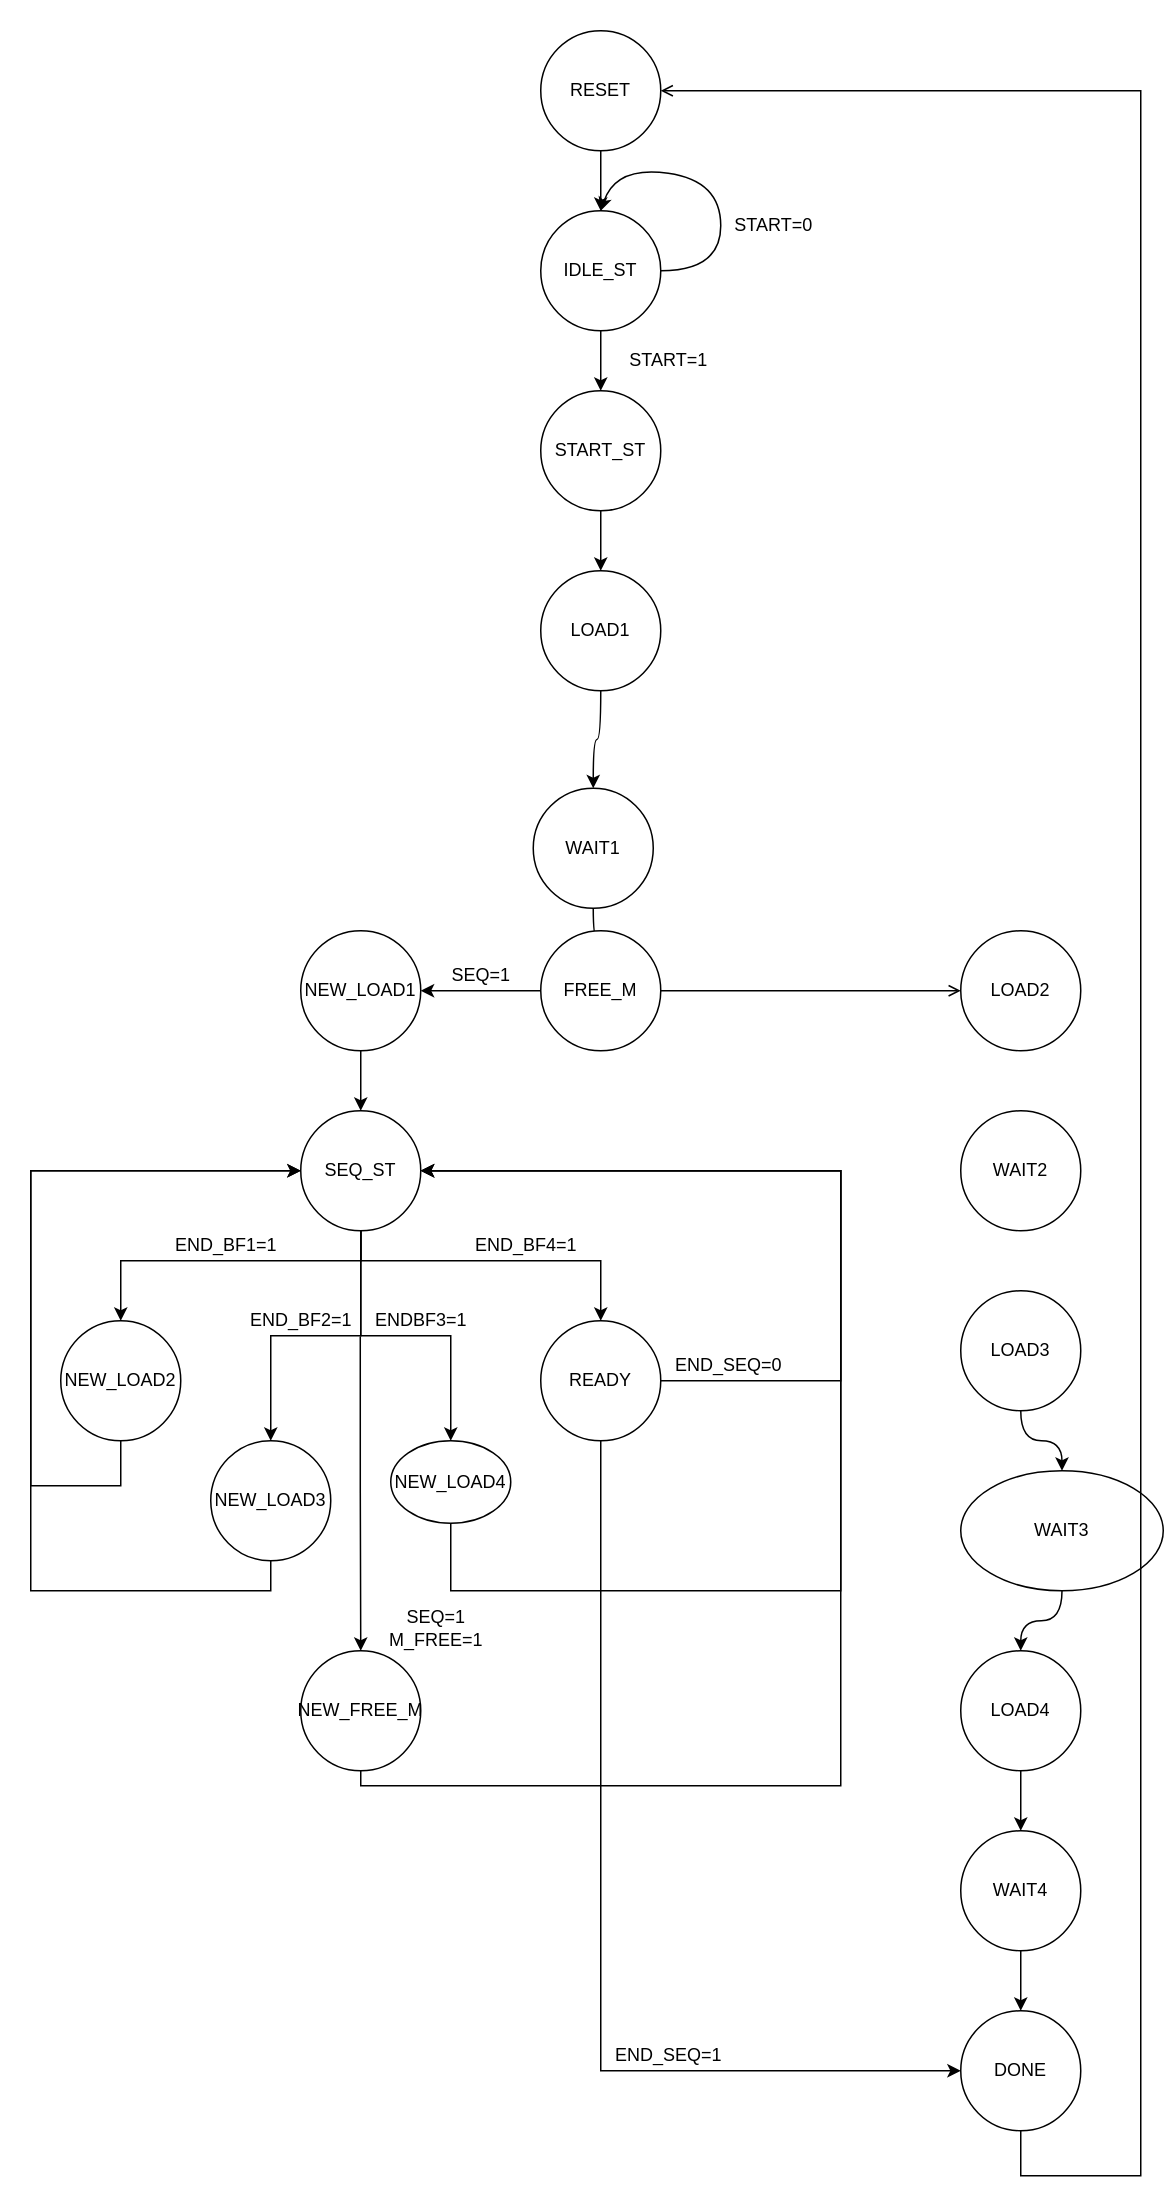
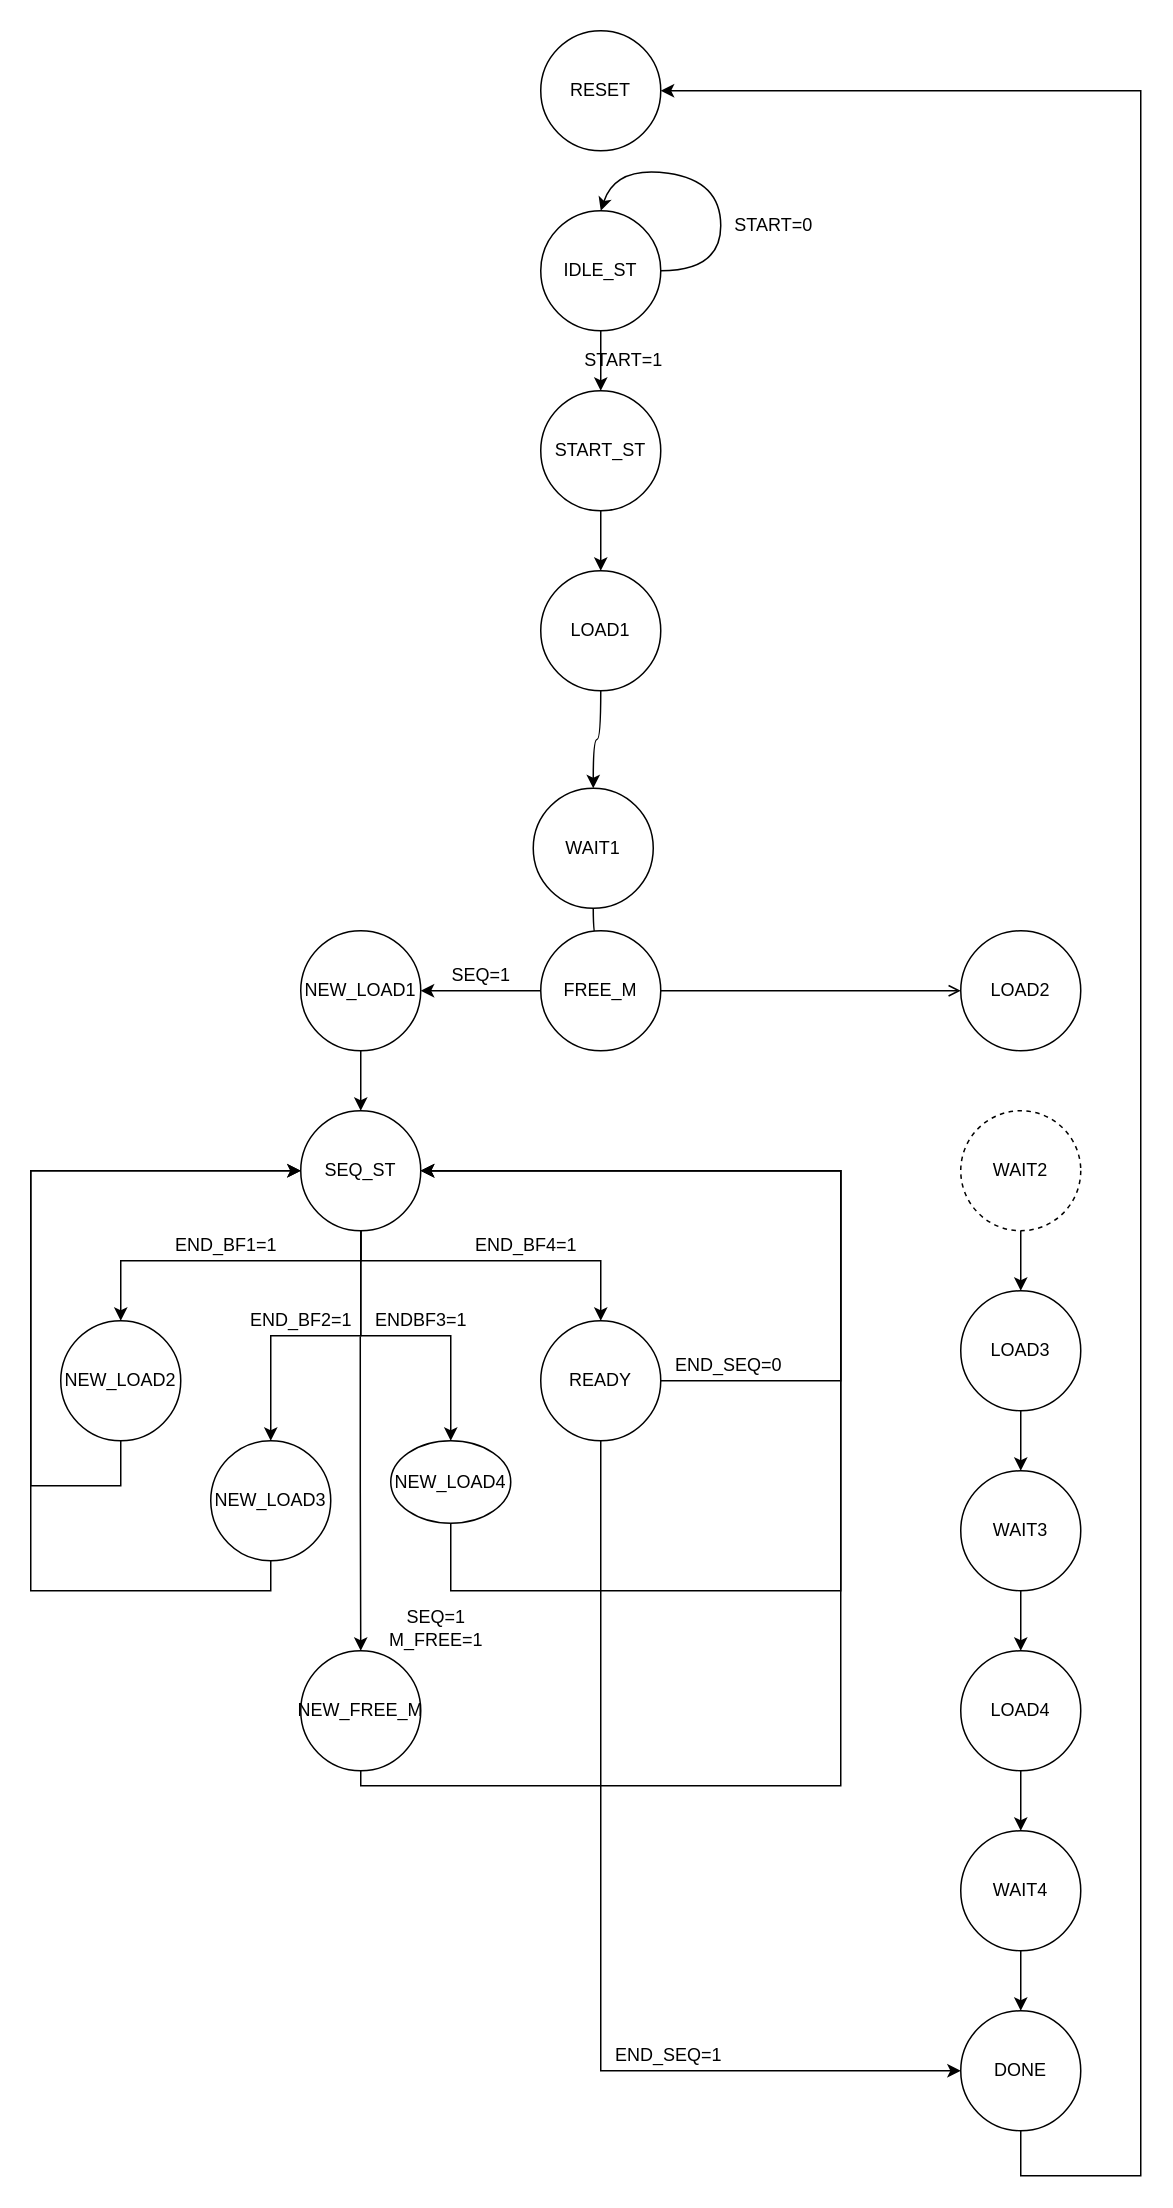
edge "DONE" -> "RESET": arrowhead open -> classic
edge "RESET" -> "IDLE_ST": removed
node "START=1": moved (668, 361) -> (623, 361)
node "WAIT2": style solid -> dashed
edge "WAIT2" -> "LOAD3": added
node "WAIT3": size 203x120 -> 120x120
